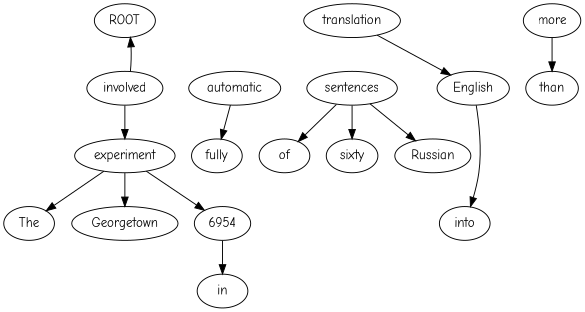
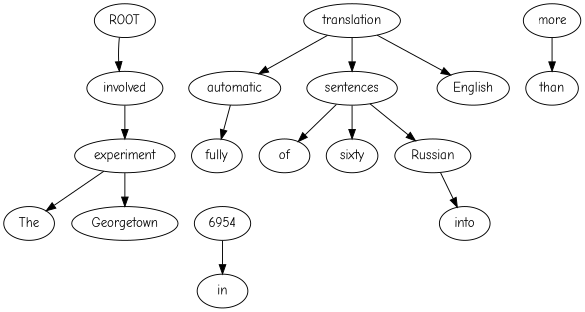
edge "translation" -> "sentences": added
edge "translation" -> "automatic": added
edge "involved" -> "ROOT": reversed
edge "English" -> "into": now "Russian" -> "into"
edge "experiment" -> "6954": removed
